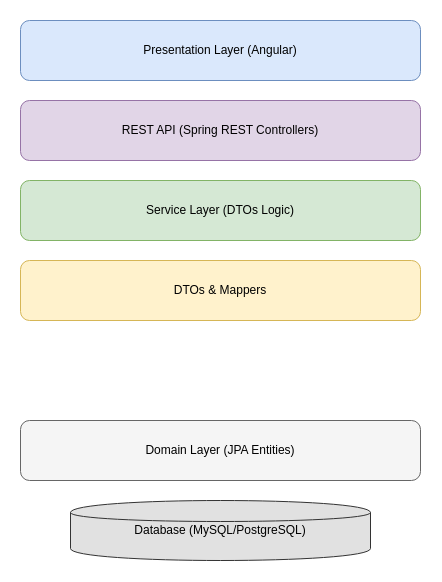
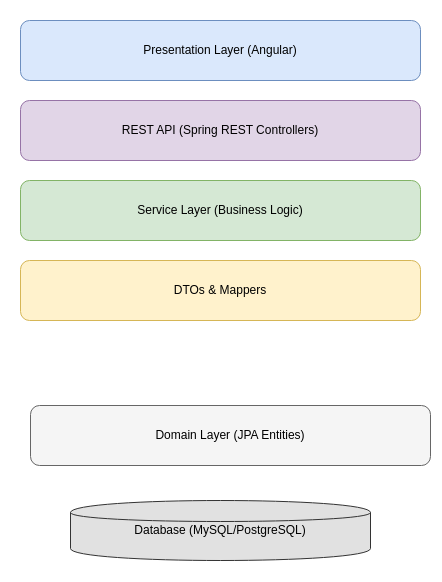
node "Service Layer (DTOs Logic)": label "Service Layer (DTOs Logic)" -> "Service Layer (Business Logic)"
node "Domain Layer (JPA Entities)": moved (221, 451) -> (231, 436)
